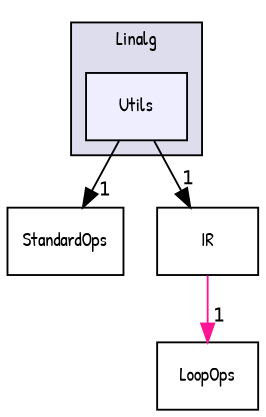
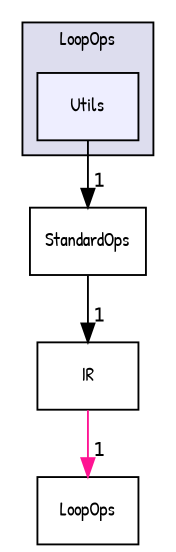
cluster "Linalg": label "Linalg" -> "LoopOps"
edge "Utils" -> "IR": now "StandardOps" -> "IR"
